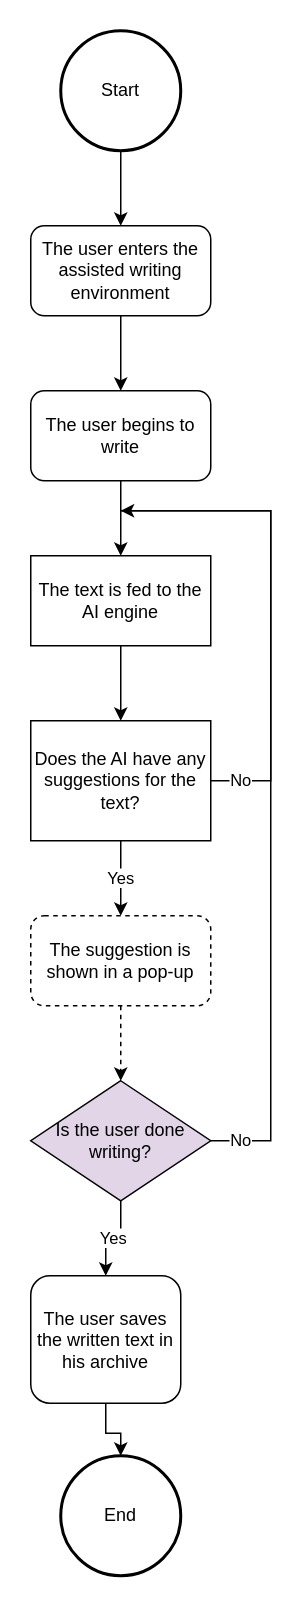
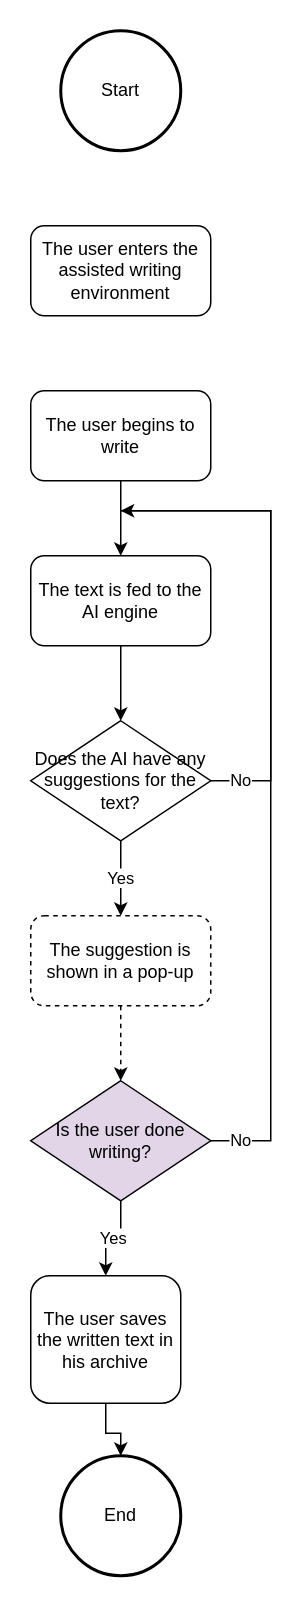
edge "Start" -> "The user enters the assisted writing environment": removed
edge "The user enters the assisted writing environment" -> "The user begins to write": removed
node "The text is fed to the AI engine": shape rectangle -> rounded rectangle
node "Does the AI have any suggestions for the text?": shape rectangle -> diamond
